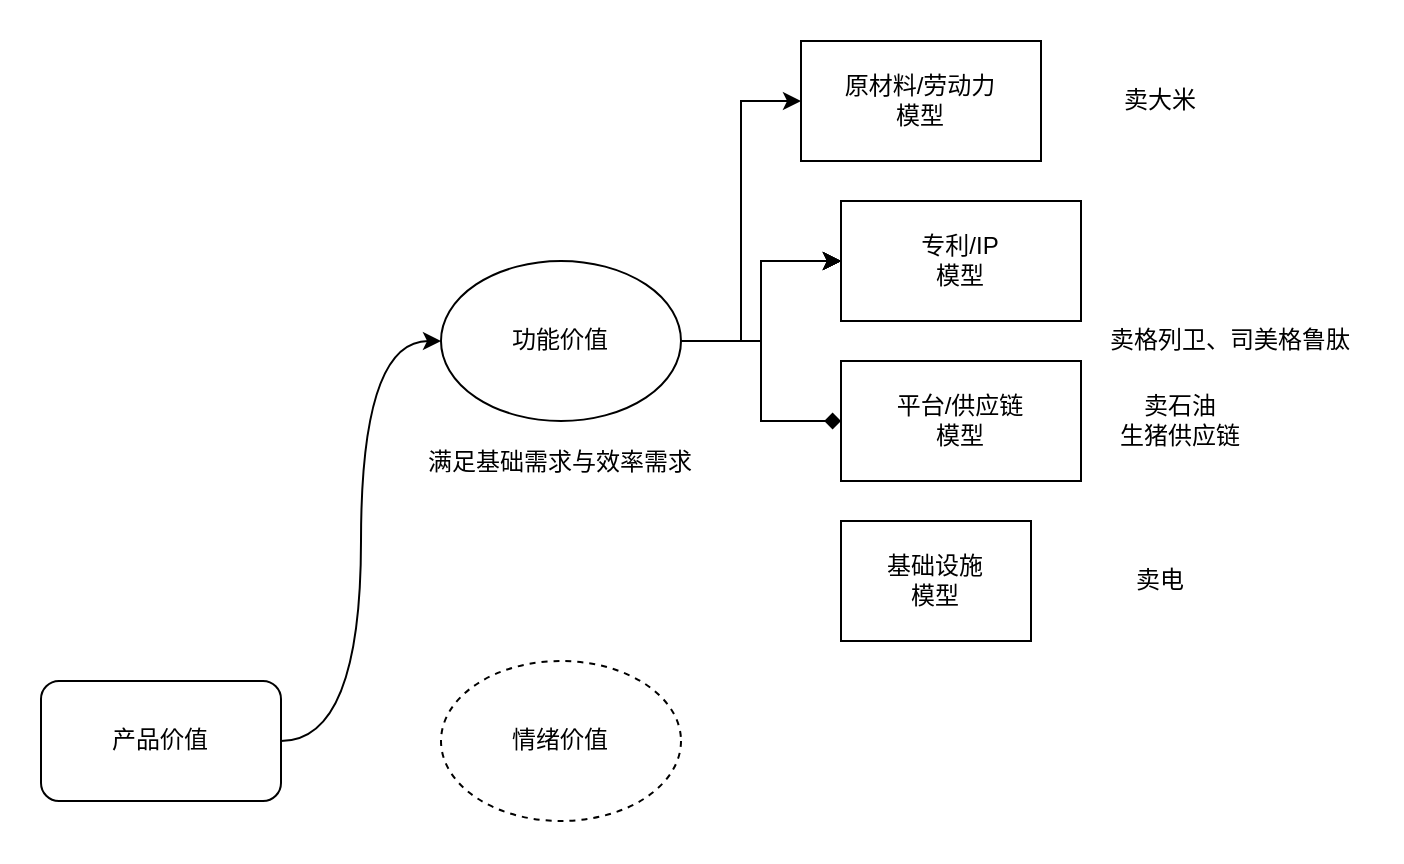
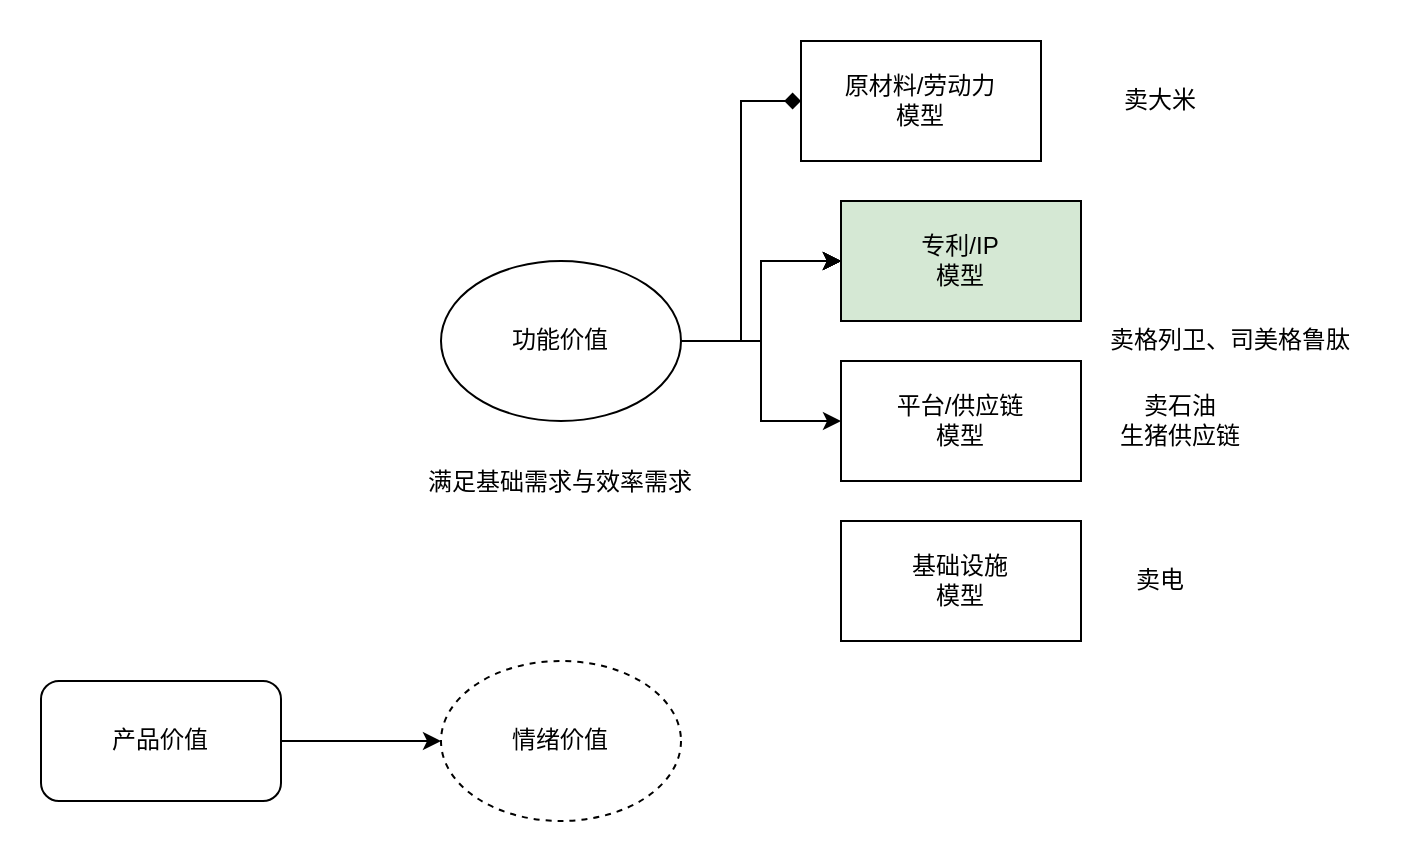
edge "功能价值" -> "原材料/劳动力 模型": arrowhead classic -> diamond
node "专利/IP 模型": fillcolor #ffffff -> #d5e8d4
edge "功能价值" -> "平台/供应链 模型": arrowhead diamond -> classic
node "满足基础需求与效率需求": moved (561, 471) -> (561, 491)
edge "产品价值" -> "功能价值": removed
node "基础设施 模型": size 190x120 -> 240x120
edge "产品价值" -> "情绪价值": added
